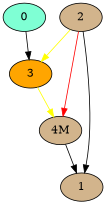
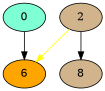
node "3": label "3" -> "6"
node "4M": removed
node "1": label "1" -> "8"
